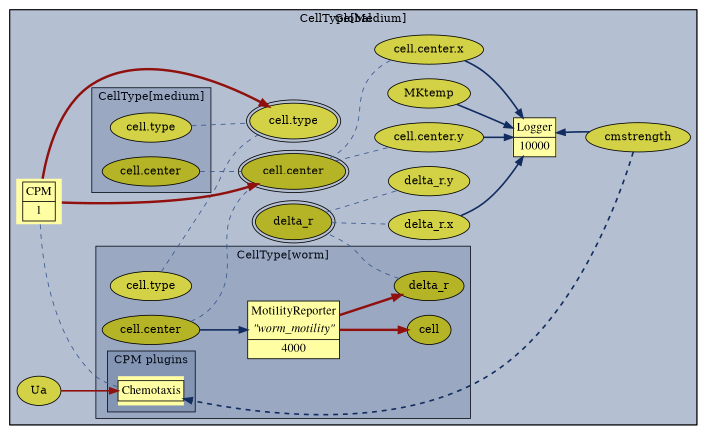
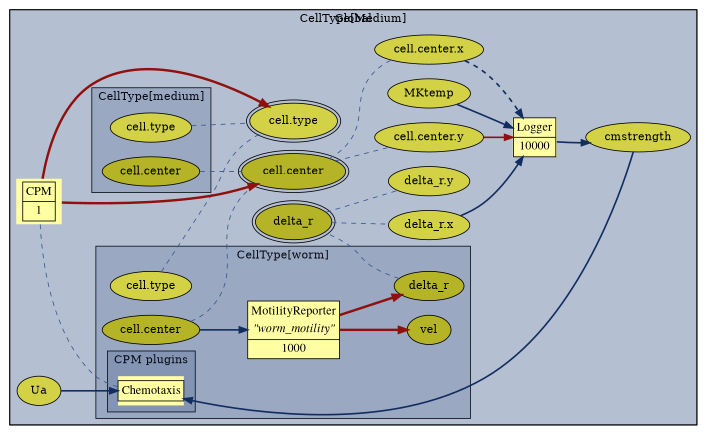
edge "cell.center.x" -> "Logger": style solid -> dashed
edge "cmstrength" -> "Logger": reversed
edge "cell.center.y" -> "Logger": color #112c5f -> #8f100d
node "cell": label "cell" -> "vel"
node "MotilityReporter": text "4000" -> "1000"
edge "cmstrength" -> "Chemotaxis": style dashed -> solid
edge "Ua" -> "Chemotaxis": color #8f100d -> #112c5f
